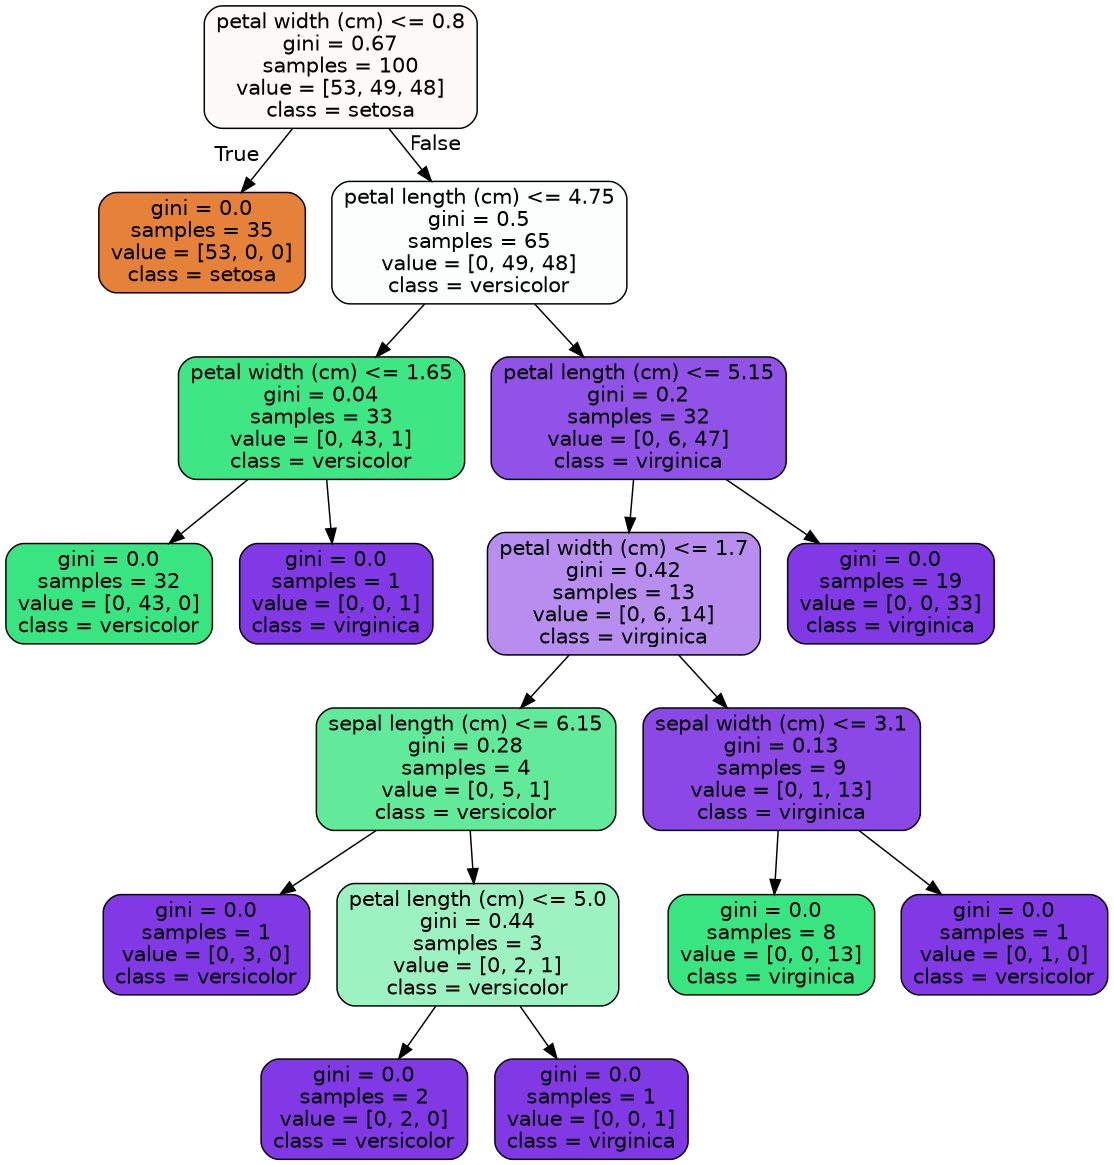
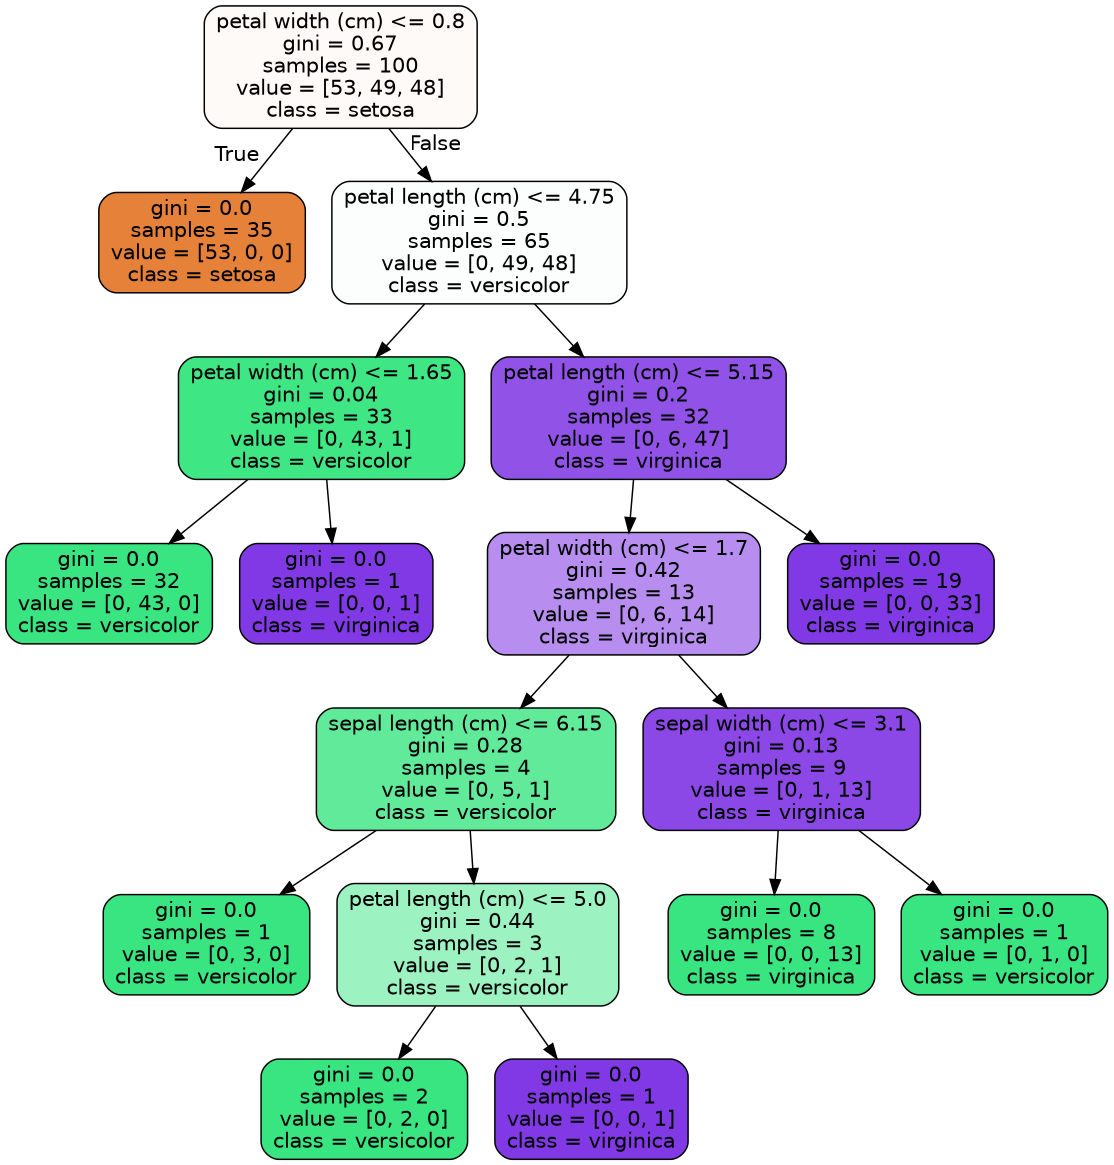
node "gini = 0.0 samples = 1 value = [0, 3, 0] class = versicolor": fillcolor #8139e5 -> #39e581
node "gini = 0.0 samples = 1 value = [0, 1, 0] class = versicolor": fillcolor #8139e5 -> #39e581
node "gini = 0.0 samples = 2 value = [0, 2, 0] class = versicolor": fillcolor #8139e5 -> #39e581
